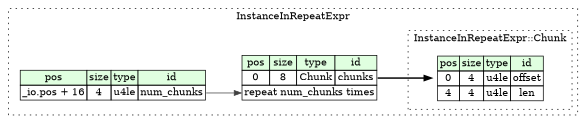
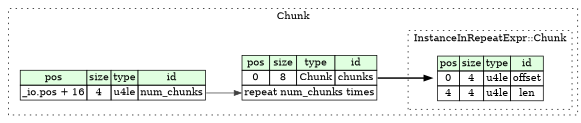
cluster "InstanceInRepeatExpr": label "InstanceInRepeatExpr" -> "Chunk"
